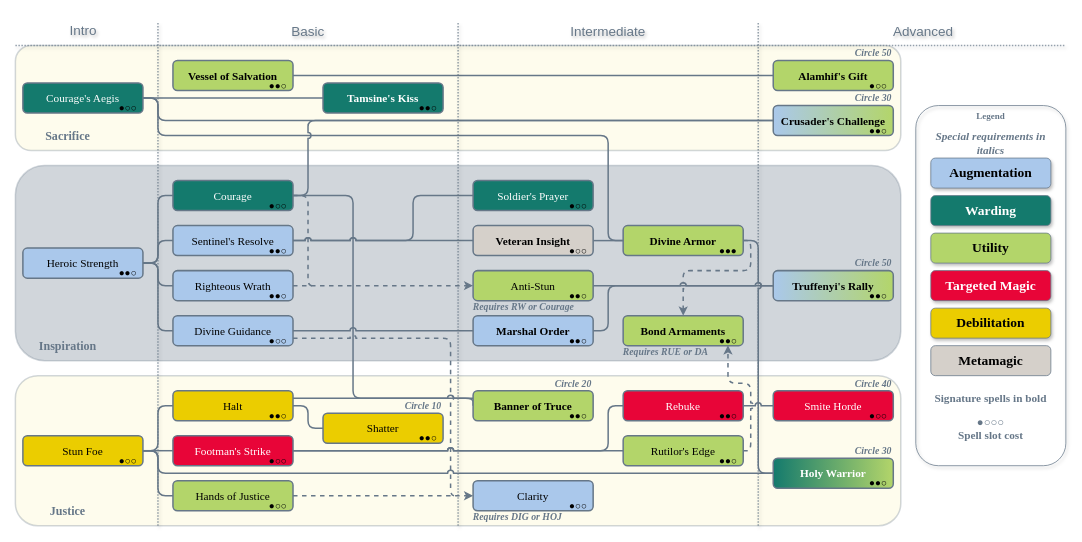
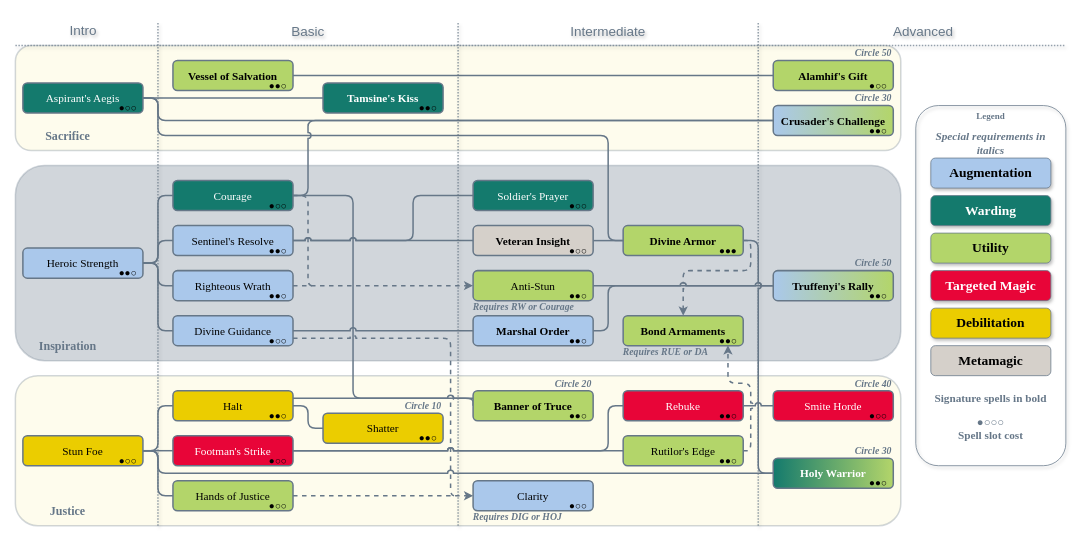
node "Courage's Aegis": label "Courage's Aegis" -> "Aspirant's Aegis"
